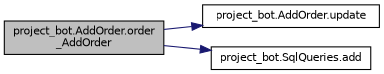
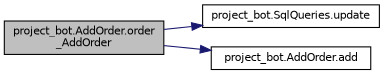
node "project_bot.AddOrder.update": label "project_bot.AddOrder.update" -> "project_bot.SqlQueries.update"
node "project_bot.SqlQueries.add": label "project_bot.SqlQueries.add" -> "project_bot.AddOrder.add"
